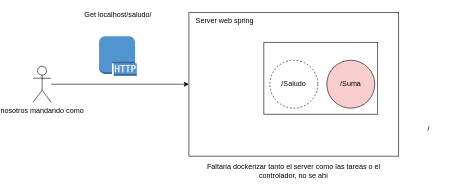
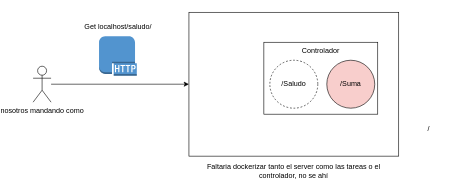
node "Get localhost/saludo/": moved (118, 15) -> (118, 27)
node "Server web spring": removed
node "Controlador": added
